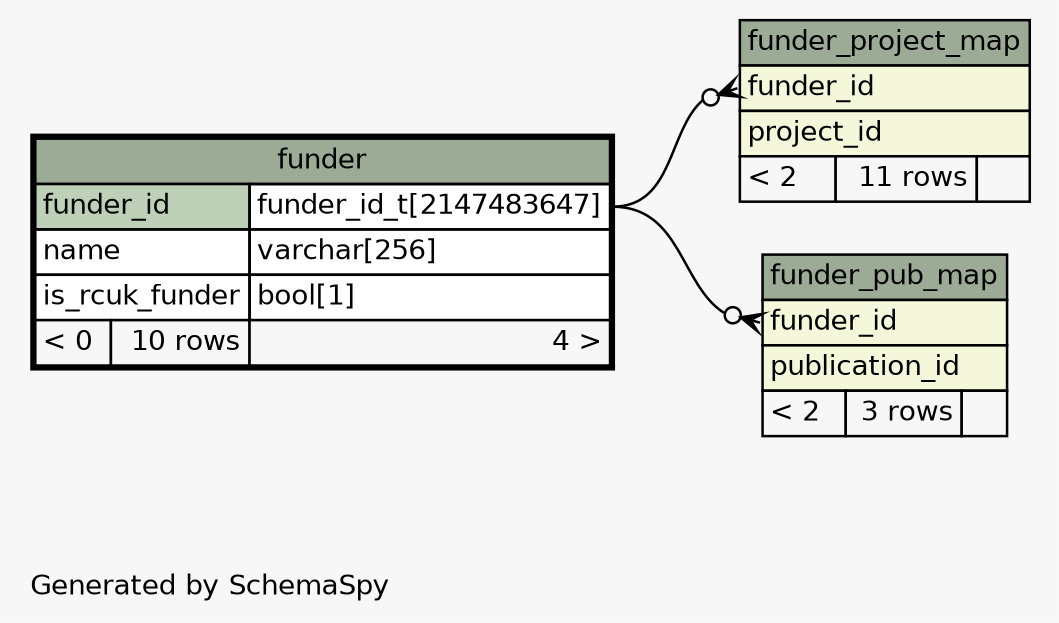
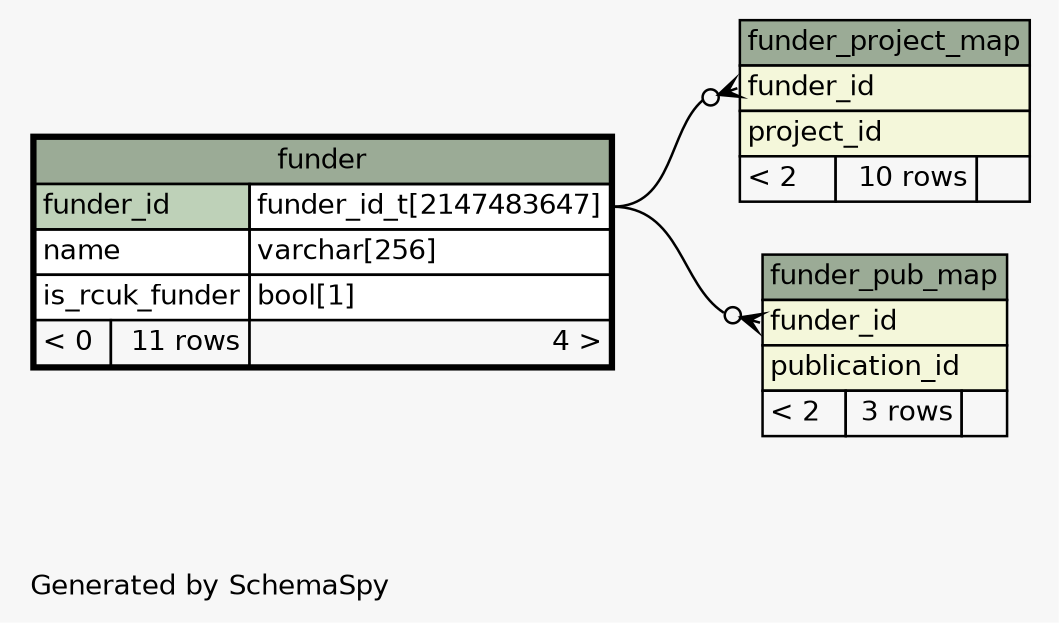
node "funder_project_map": text "11 rows" -> "10 rows"
node "funder": text "10 rows" -> "11 rows"
